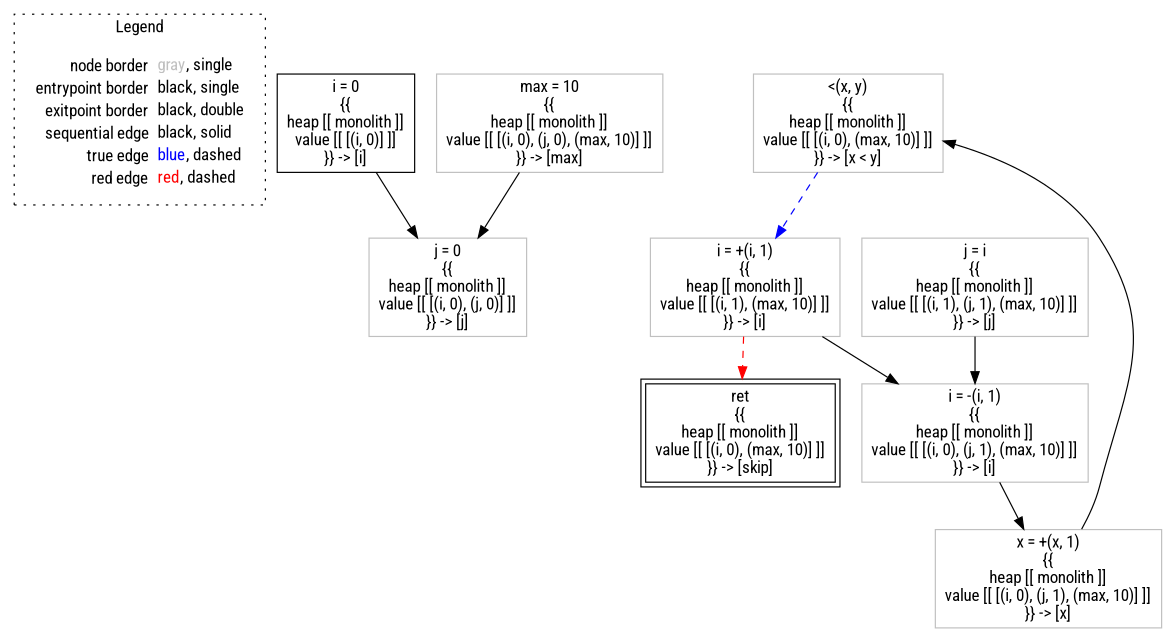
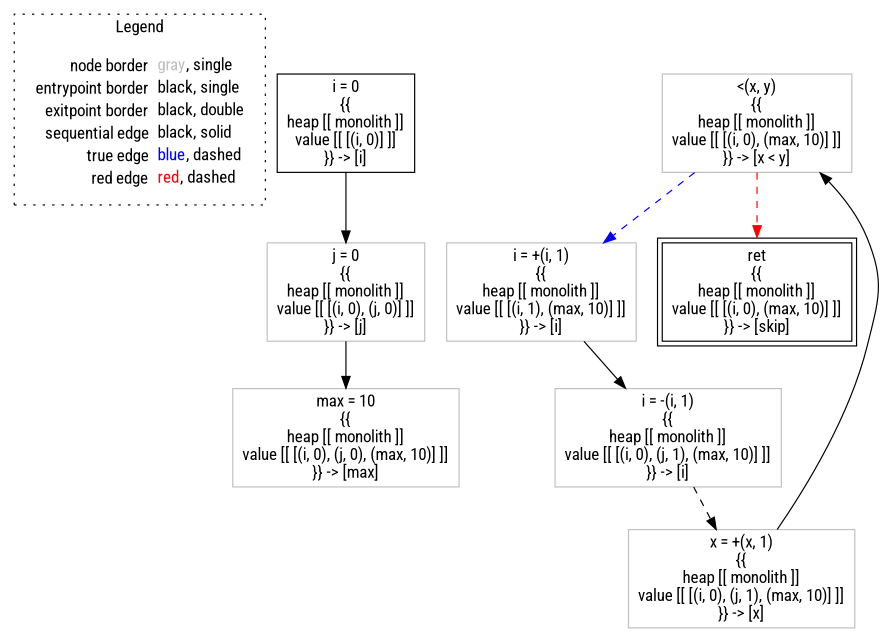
edge "max = 10" -> "j = 0": reversed
node "j = i": removed
edge "i = +(i, 1)" -> "ret": now "<(x, y)" -> "ret"
edge "i = -(i, 1)" -> "x = +(x, 1)": style solid -> dashed
